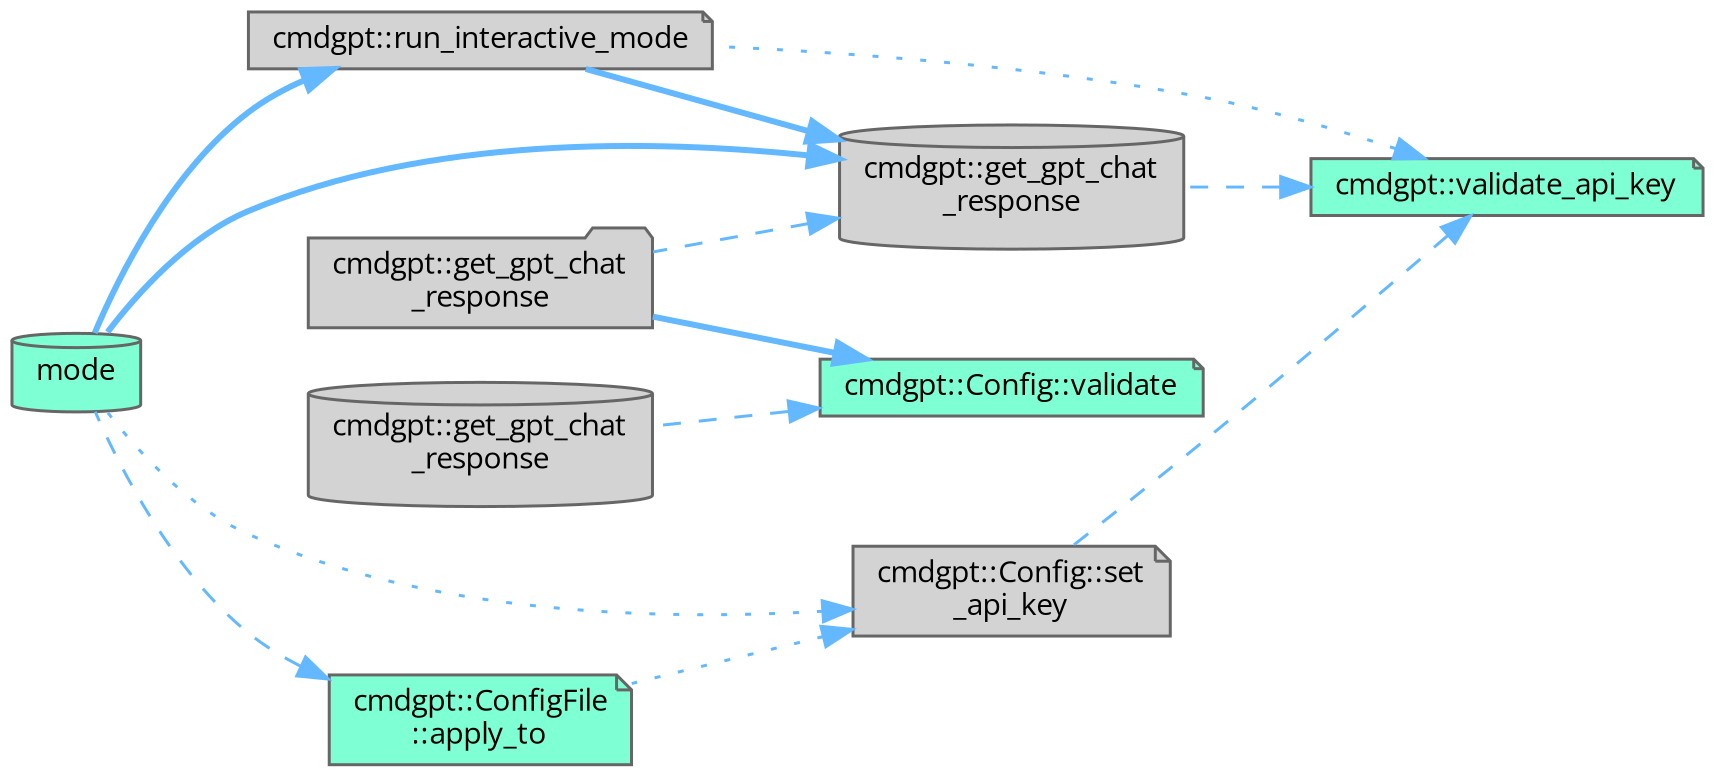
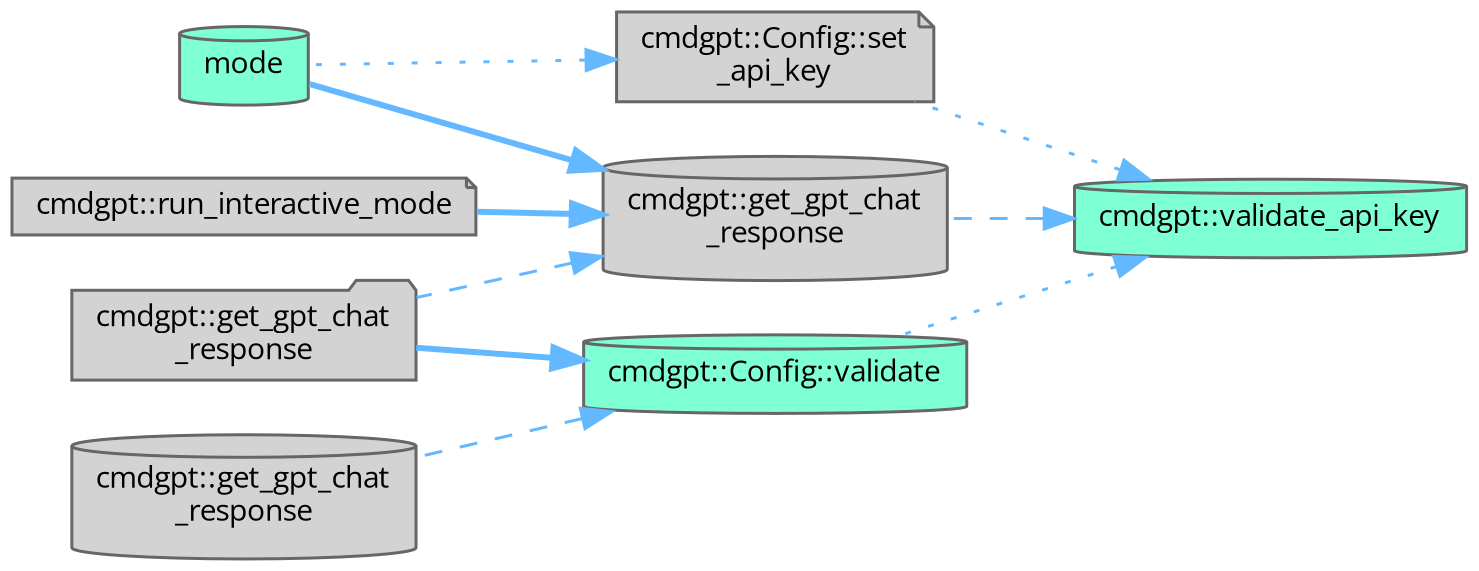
edge "cmdgpt::run_interactive_mode" -> "cmdgpt::validate_api_key": now "cmdgpt::Config::validate" -> "cmdgpt::validate_api_key"
edge "mode" -> "cmdgpt::run_interactive_mode": removed
node "cmdgpt::validate_api_key": shape note -> cylinder
node "cmdgpt::Config::validate": shape note -> cylinder
edge "cmdgpt::Config::set _api_key" -> "cmdgpt::validate_api_key": style dashed -> dotted
node "cmdgpt::ConfigFile ::apply_to": removed
